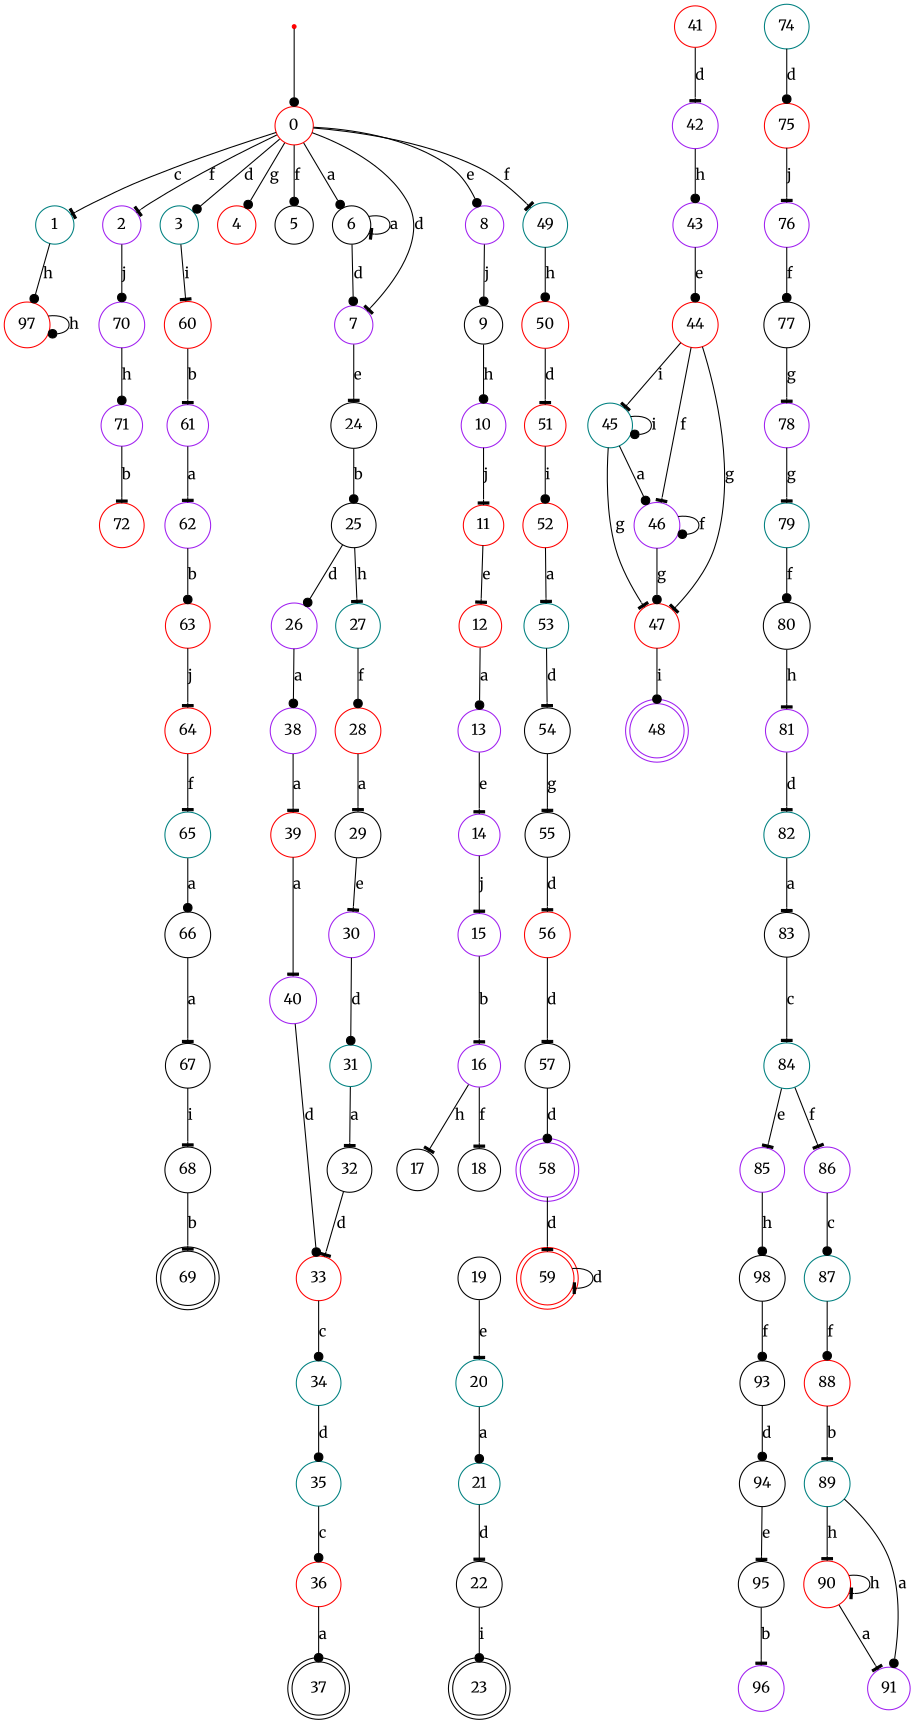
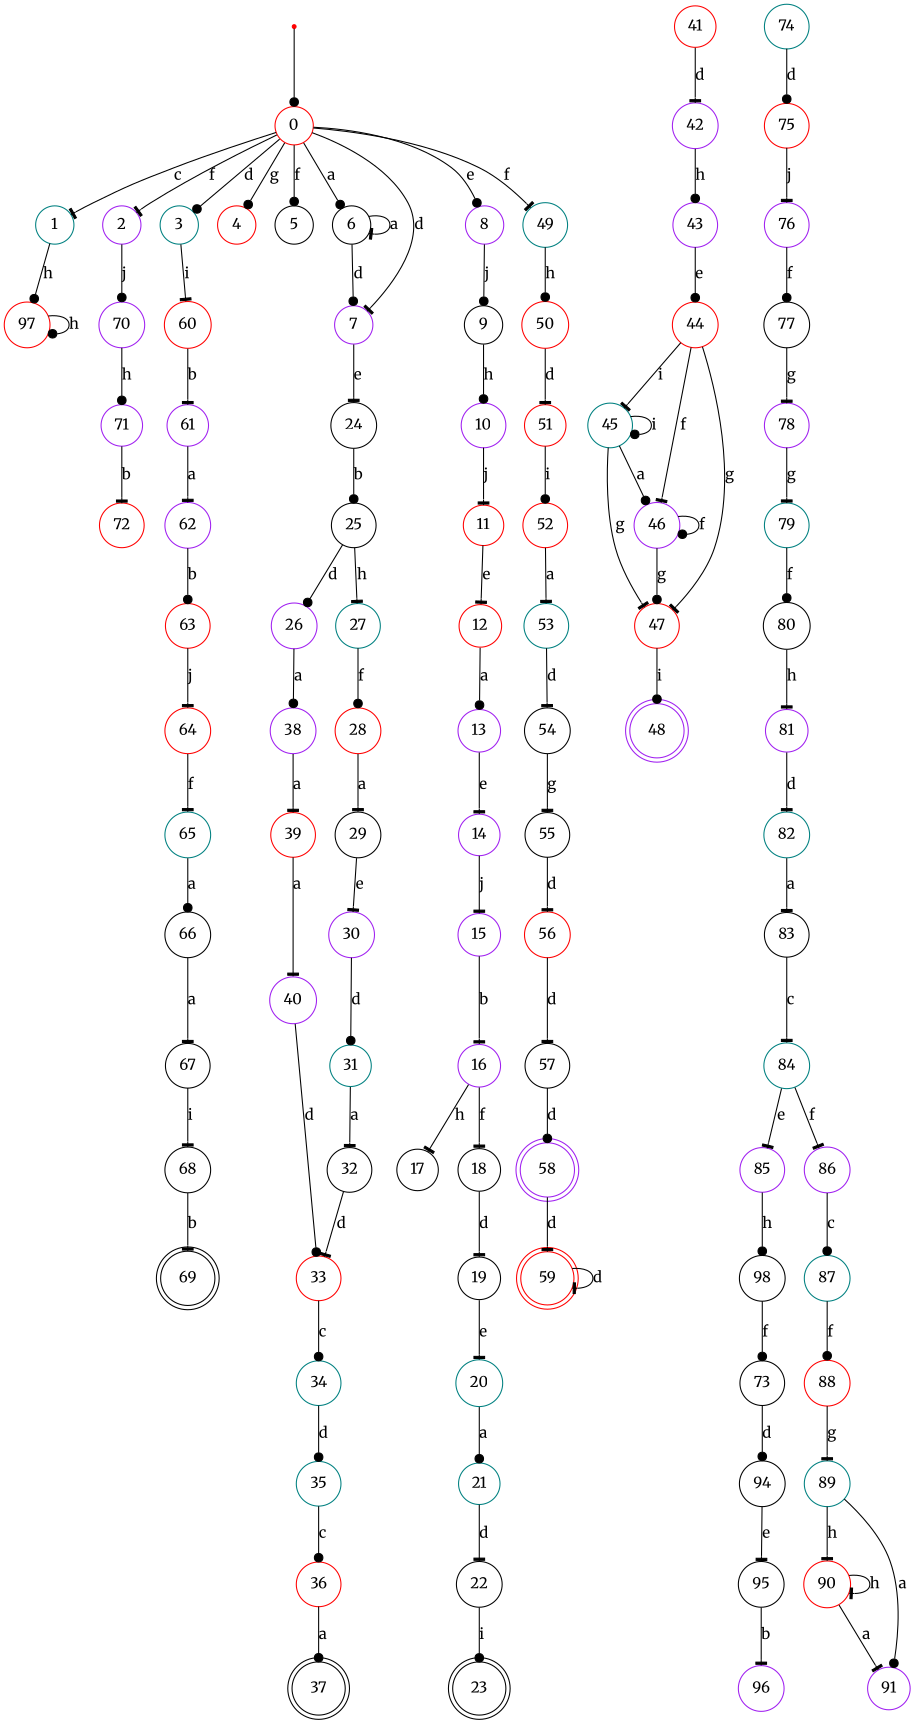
edge "18" -> "19": added, label "d"
node "93": label "93" -> "73"
edge "88" -> "89": label "b" -> "g"
